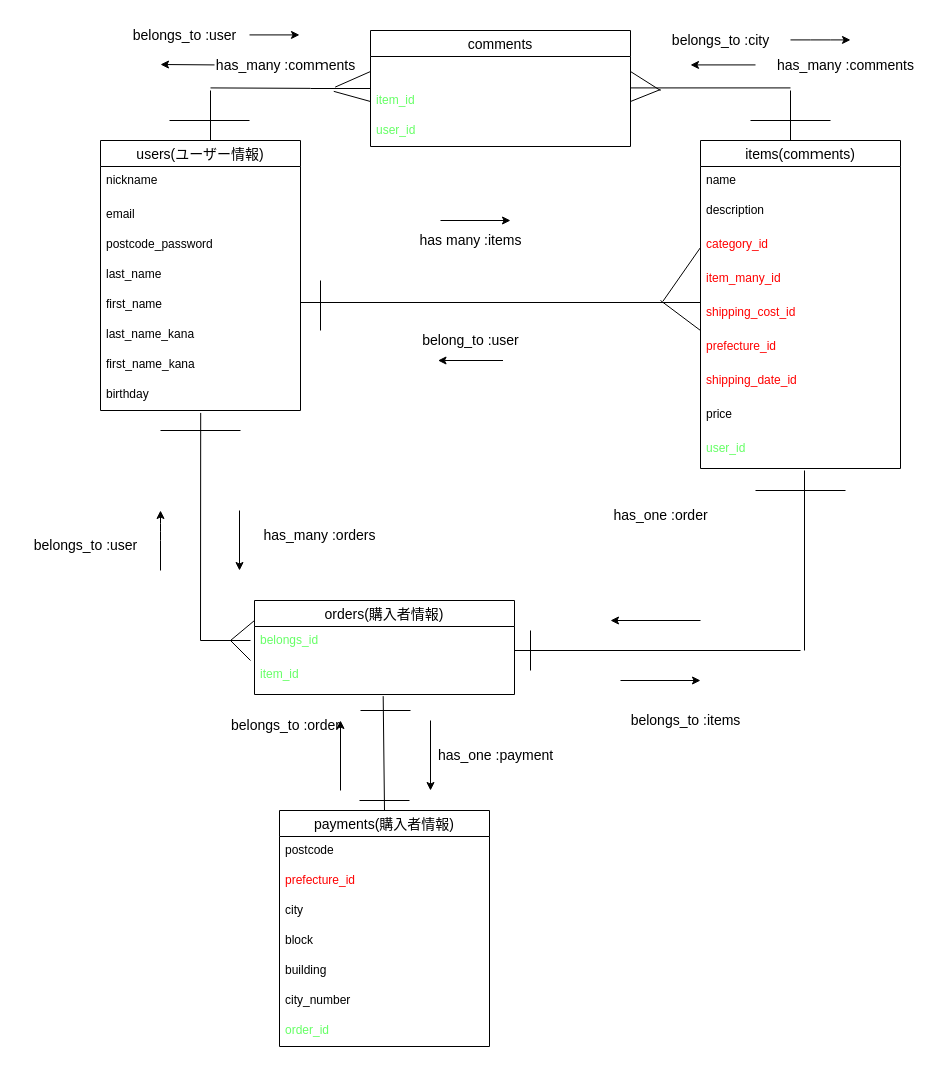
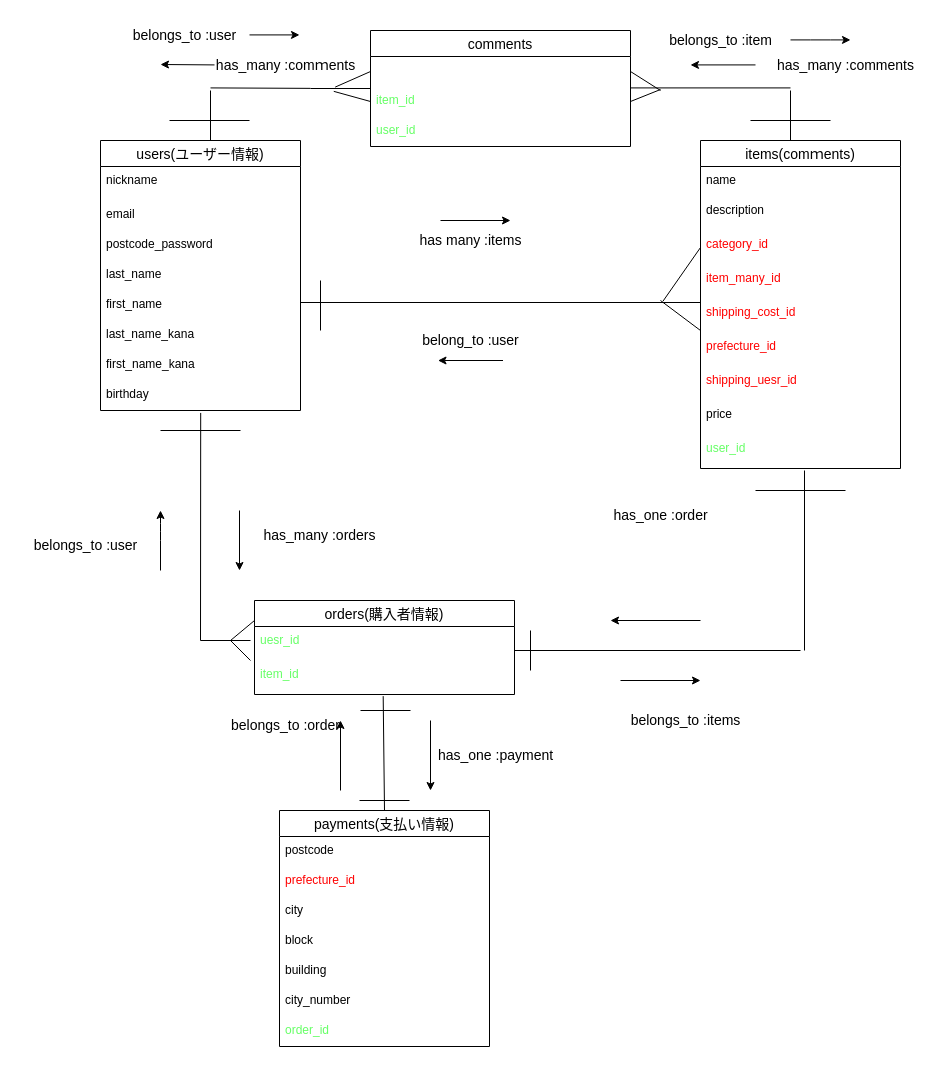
node "belongs_to :city": label "belongs_to :city" -> "belongs_to :item"
node "shipping_date_id": label "shipping_date_id" -> "shipping_uesr_id"
node "belongs_id": label "belongs_id" -> "uesr_id"
node "payments(購入者情報)": label "payments(購入者情報)" -> "payments(支払い情報)"
